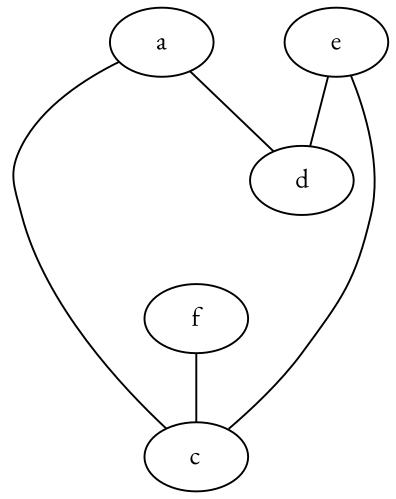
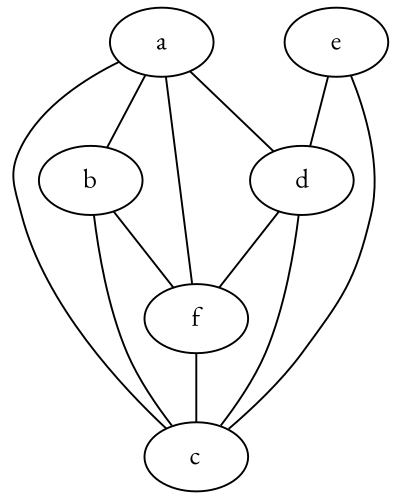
node "b": added
edge "a" -- "f": added
edge "d" -- "f": added
edge "d" -- "c": added
